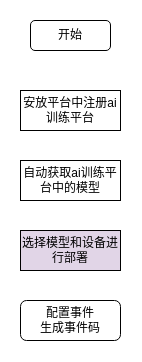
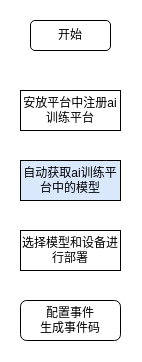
node "自动获取ai训练平台中的模型": fillcolor #ffffff -> #dae8fc
node "选择模型和设备进行部署": fillcolor #e1d5e7 -> #ffffff
